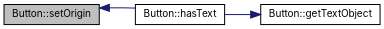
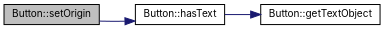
edge "Button::hasText" -> "Button::setOrigin": reversed
